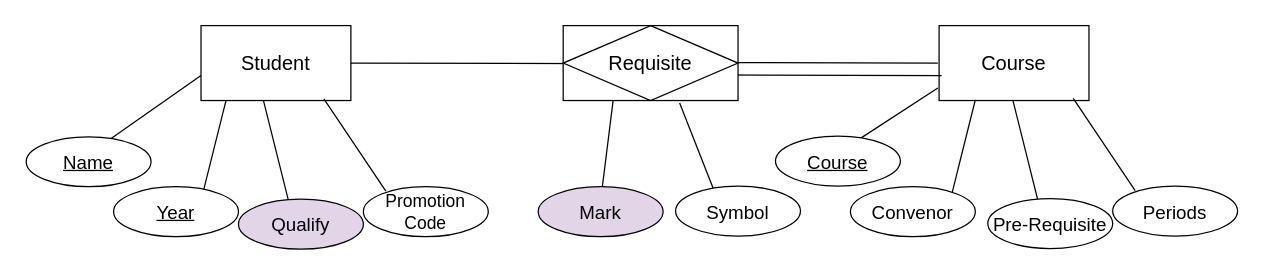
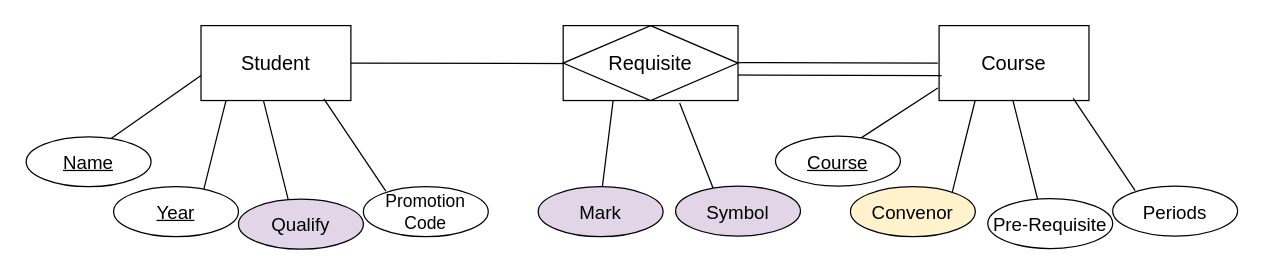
node "Symbol": fillcolor #ffffff -> #e1d5e7
node "Convenor": fillcolor #ffffff -> #fff2cc
